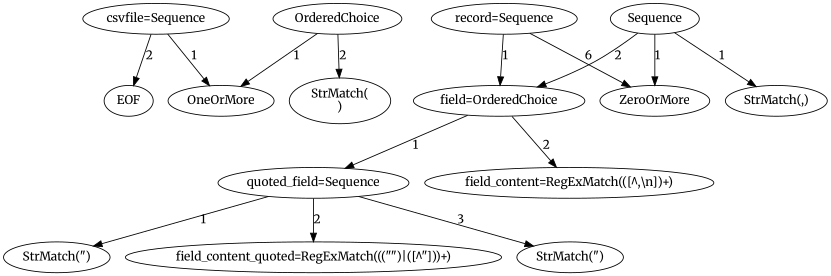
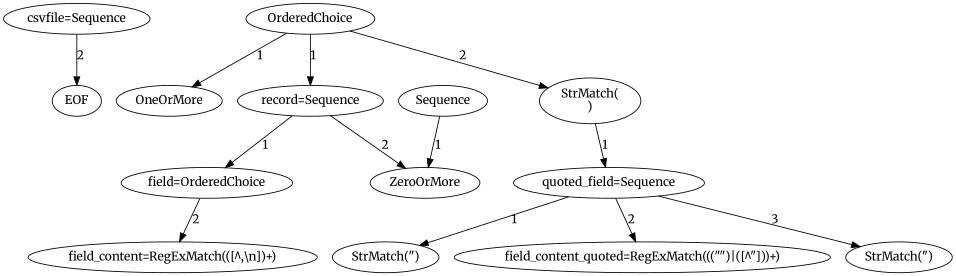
edge "OrderedChoice" -> "record=Sequence": added, label "1"
edge "csvfile=Sequence" -> "OneOrMore": removed, label "1"
edge "record=Sequence" -> "ZeroOrMore": label "6" -> "2"
edge "Sequence" -> "field=OrderedChoice": removed, label "2"
node "StrMatch(,)": removed
edge "field=OrderedChoice" -> "quoted_field=Sequence": now "StrMatch( )" -> "quoted_field=Sequence"
